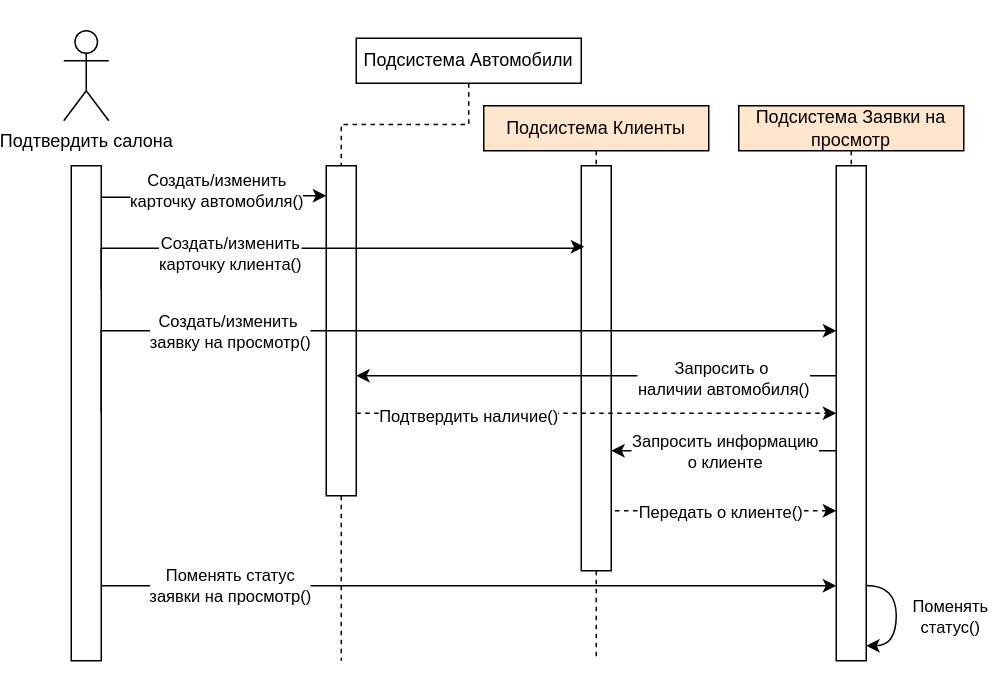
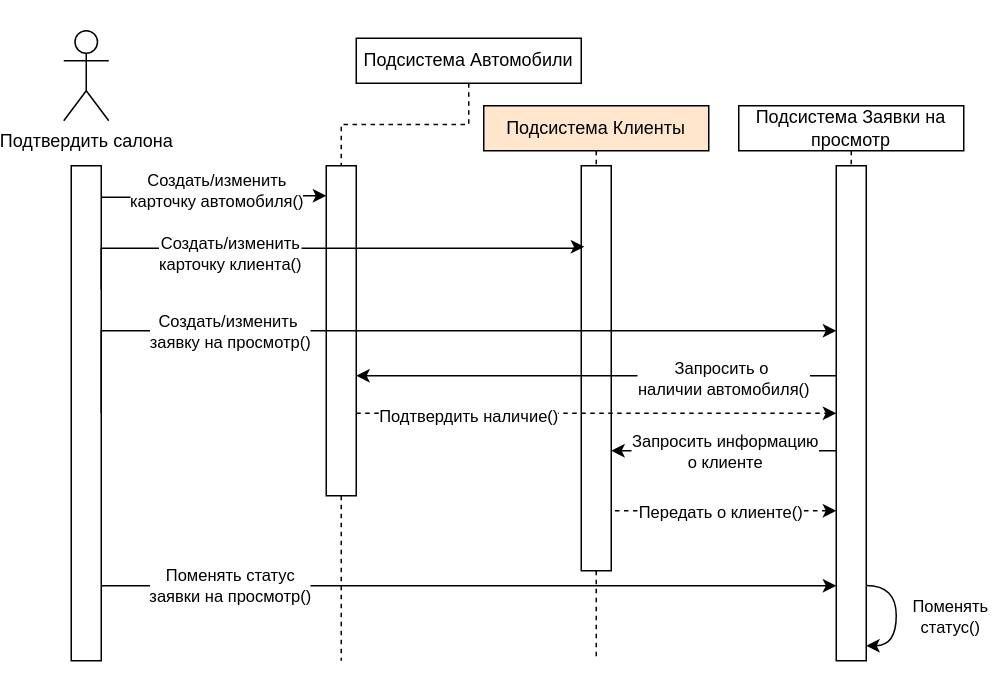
node "Подсистема Заявки на просмотр": fillcolor #ffe6cc -> #ffffff
